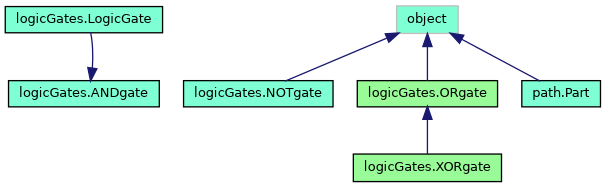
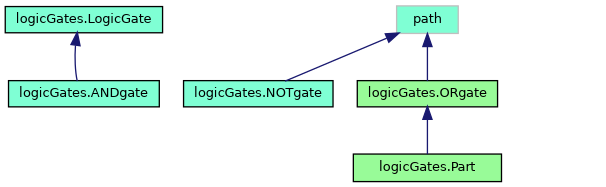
node "object": label "object" -> "path"
edge "logicGates.LogicGate" -> "logicGates.ANDgate": reversed
node "path.Part": removed
node "logicGates.XORgate": label "logicGates.XORgate" -> "logicGates.Part"
